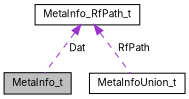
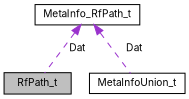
edge "MetaInfoUnion_t" -> "MetaInfo_RfPath_t": label " RfPath" -> " Dat"
node "MetaInfo_t": label "MetaInfo_t" -> "RfPath_t"
